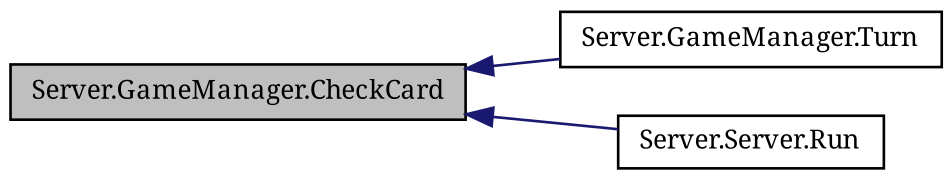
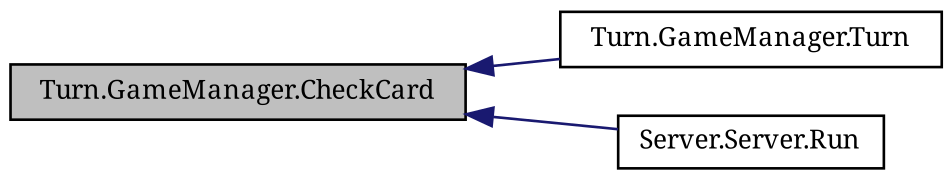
node "Server.GameManager.Turn": label "Server.GameManager.Turn" -> "Turn.GameManager.Turn"
node "Server.GameManager.CheckCard": label "Server.GameManager.CheckCard" -> "Turn.GameManager.CheckCard"
